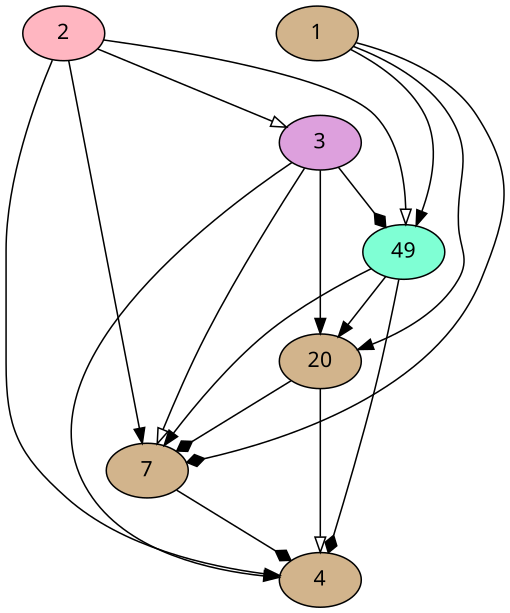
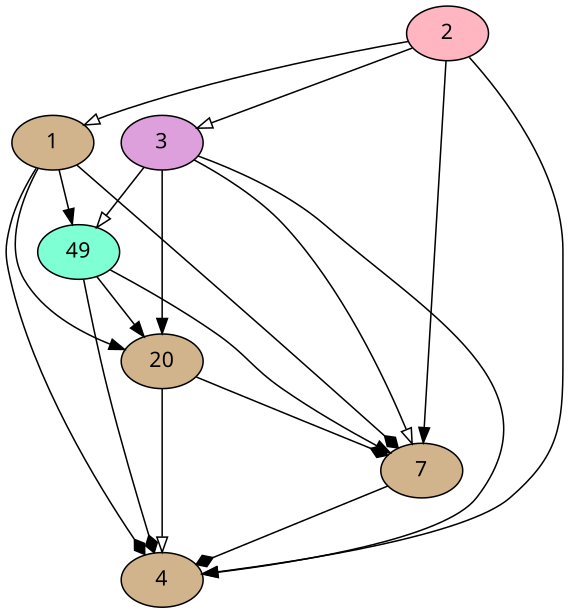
edge "2" -> "49": now "2" -> "1"
edge "3" -> "49": arrowhead diamond -> onormal
edge "1" -> "4": added
